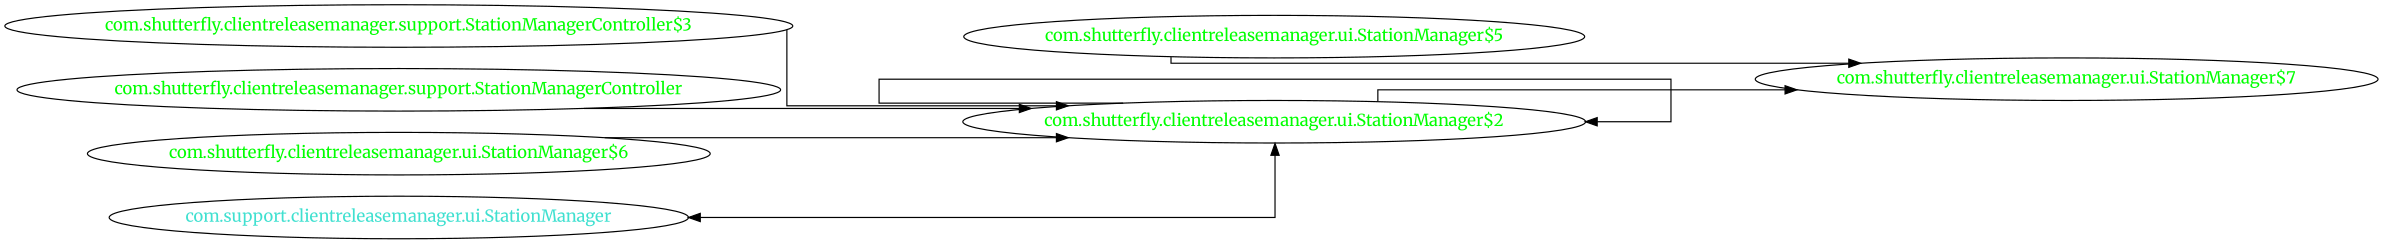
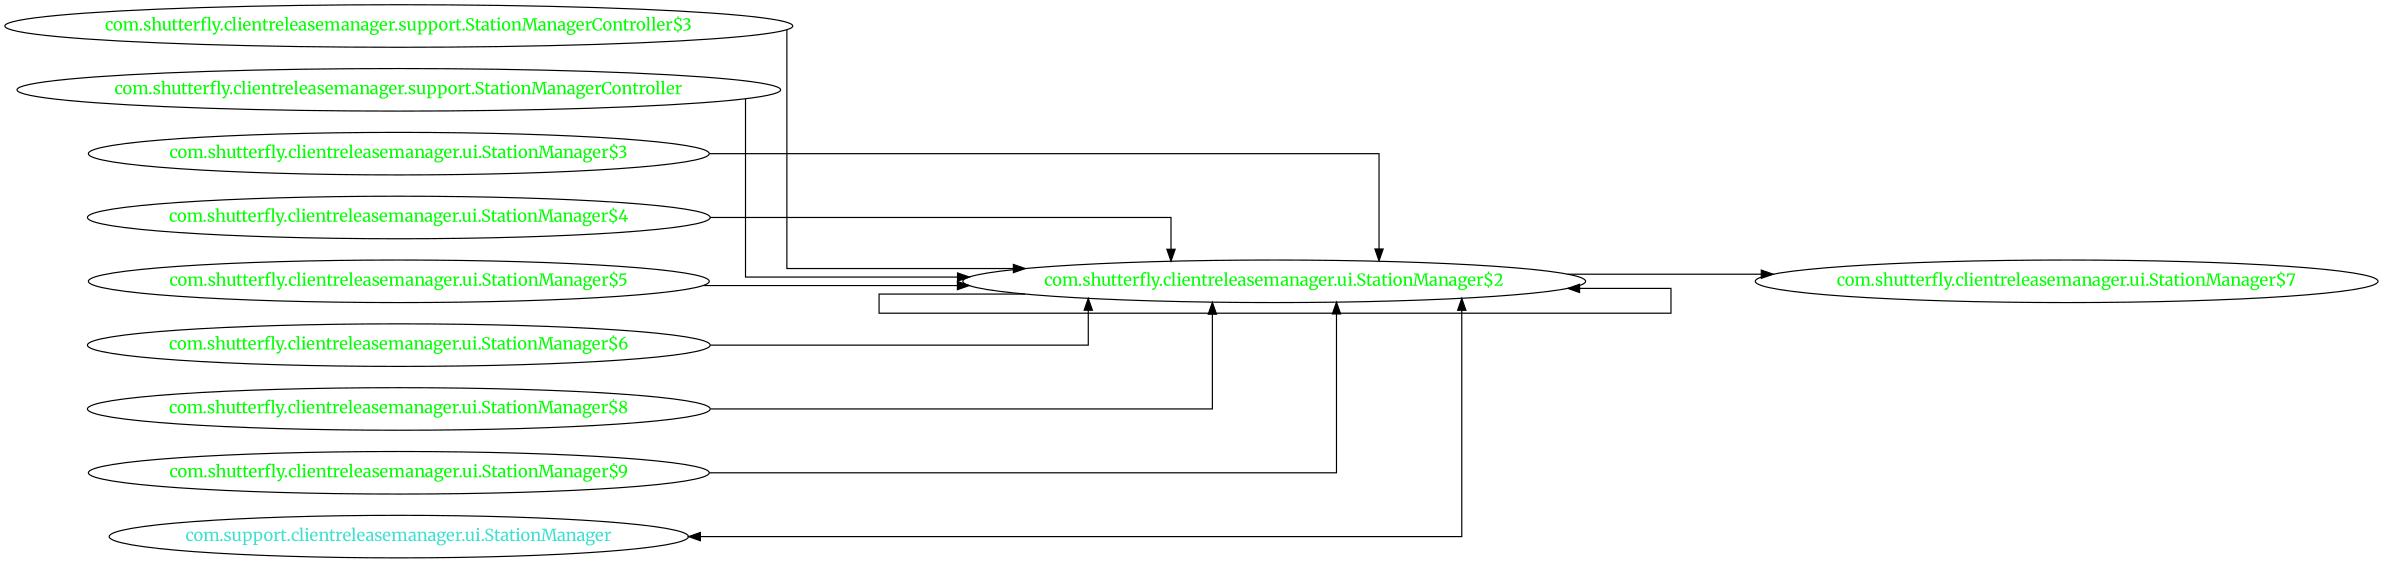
edge "com.shutterfly.clientreleasemanager.ui.StationManager$5" -> "com.shutterfly.clientreleasemanager.ui.StationManager$7": now "com.shutterfly.clientreleasemanager.ui.StationManager$5" -> "com.shutterfly.clientreleasemanager.ui.StationManager$2"
node "com.shutterfly.clientreleasemanager.ui.StationManager$3": added
node "com.shutterfly.clientreleasemanager.ui.StationManager$4": added
node "com.shutterfly.clientreleasemanager.ui.StationManager$8": added
node "com.shutterfly.clientreleasemanager.ui.StationManager$9": added
